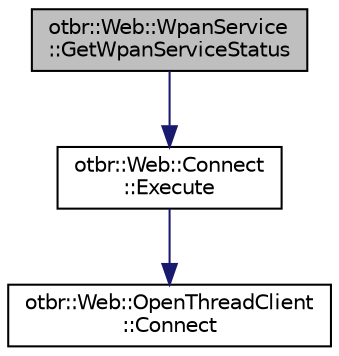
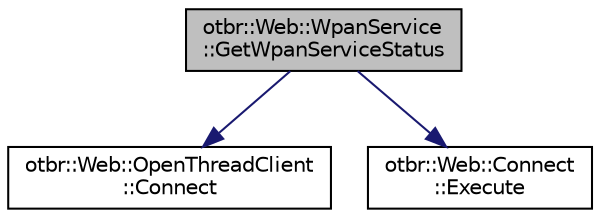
edge "otbr::Web::Connect ::Execute" -> "otbr::Web::OpenThreadClient ::Connect": now "otbr::Web::WpanService ::GetWpanServiceStatus" -> "otbr::Web::OpenThreadClient ::Connect"
